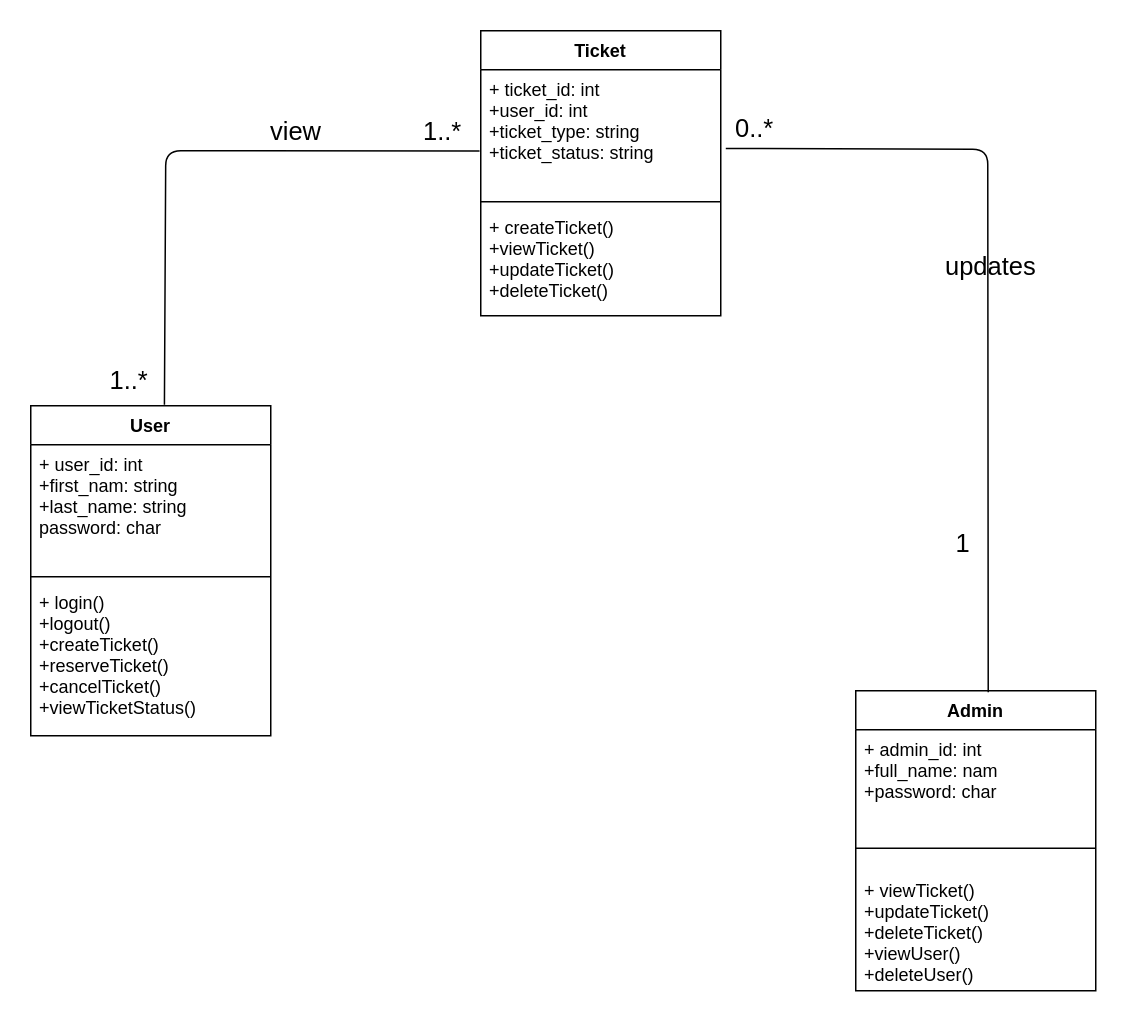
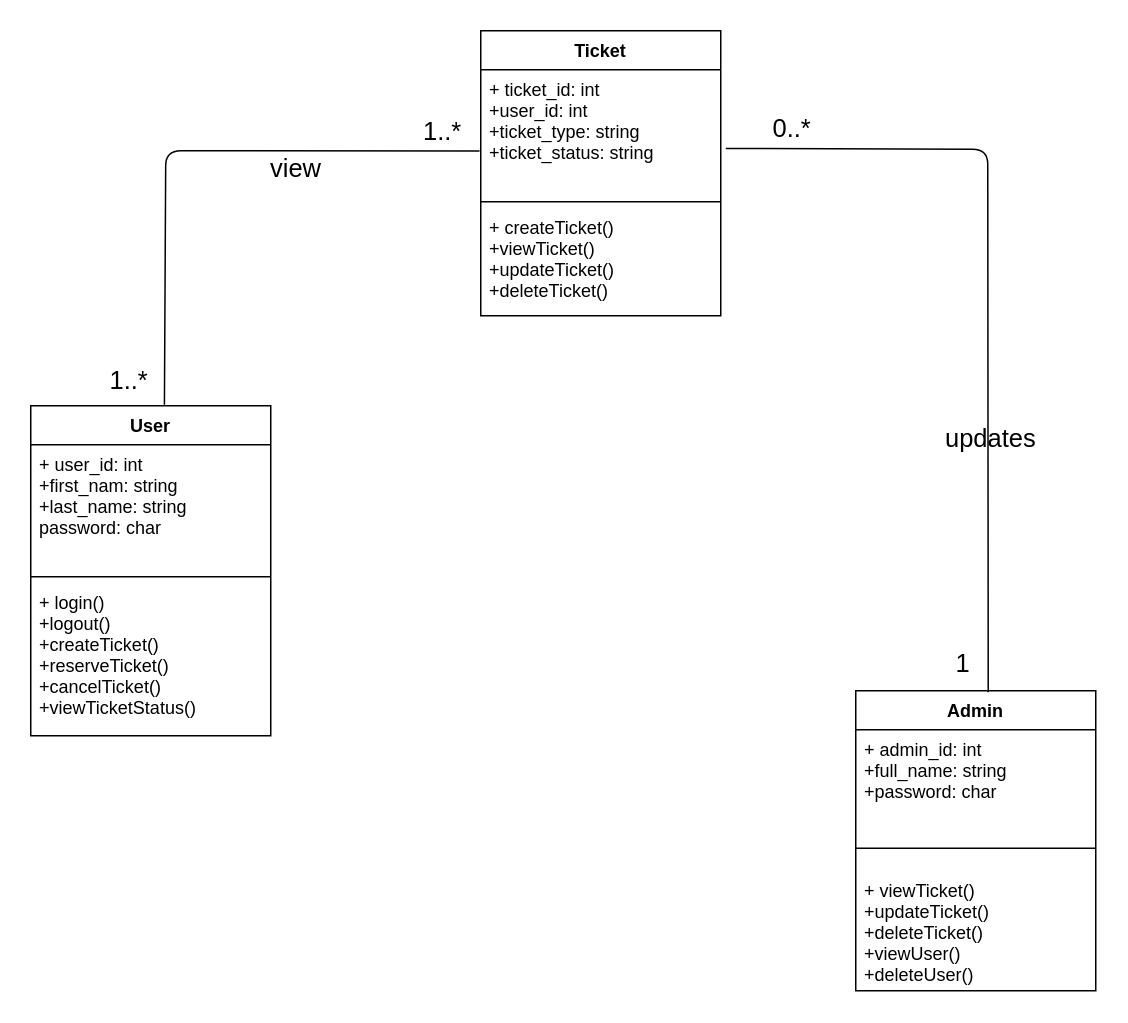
node "0..*": moved (763, 125) -> (800, 125)
node "view": moved (298, 128) -> (298, 166)
node "updates": moved (1003, 263) -> (1003, 436)
node "1": moved (968, 541) -> (968, 661)
node "+ admin_id: int +full_name: nam +password: char": label "+ admin_id: int +full_name: nam +password: char" -> "+ admin_id: int +full_name: string +password: char"
